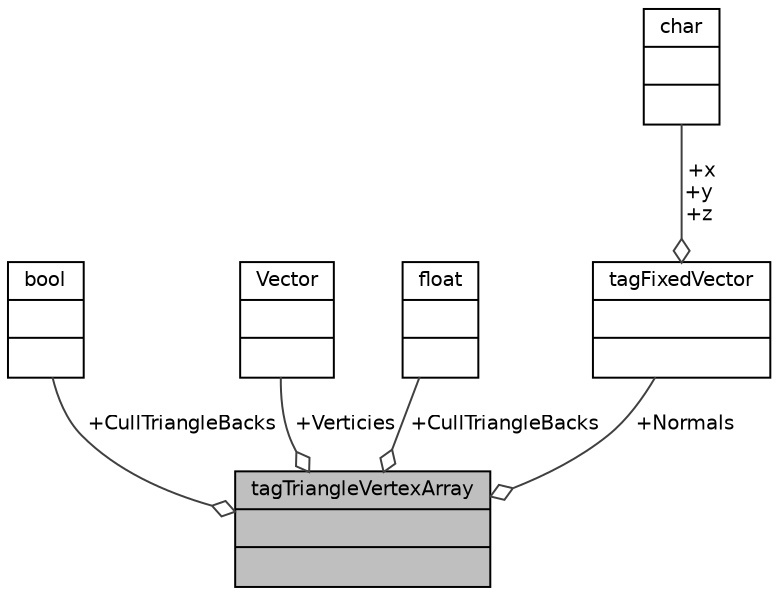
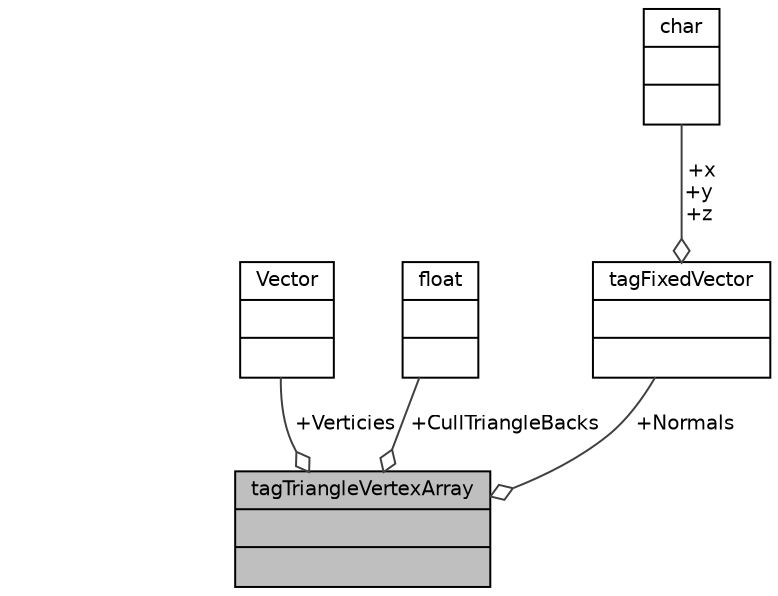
node "bool": removed
